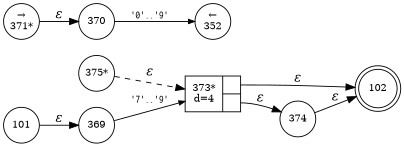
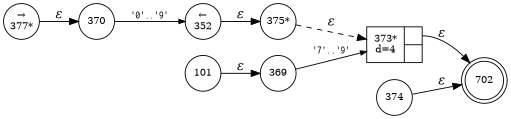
node "→ 371*": label "→ 371*" -> "→ 377*"
edge "← 352" -> "375*": added, label "ε"
node "102": label "102" -> "702"
edge "373*" -> "374": removed, label "ε"
